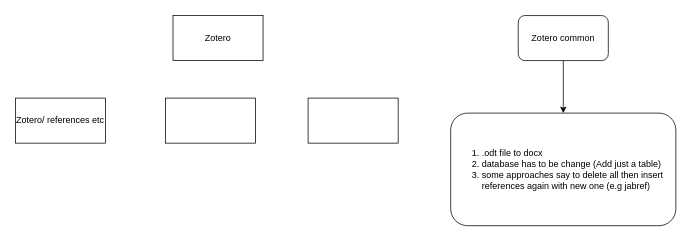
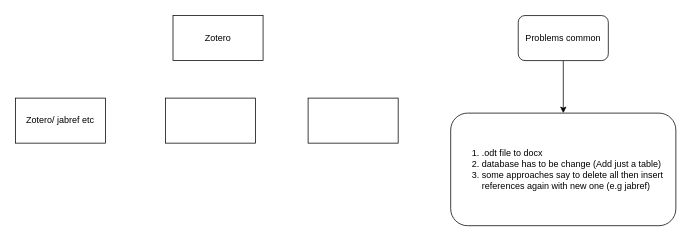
node "Zotero common": label "Zotero common" -> "Problems common"
node "Zotero/ references etc": label "Zotero/ references etc" -> "Zotero/ jabref etc"
